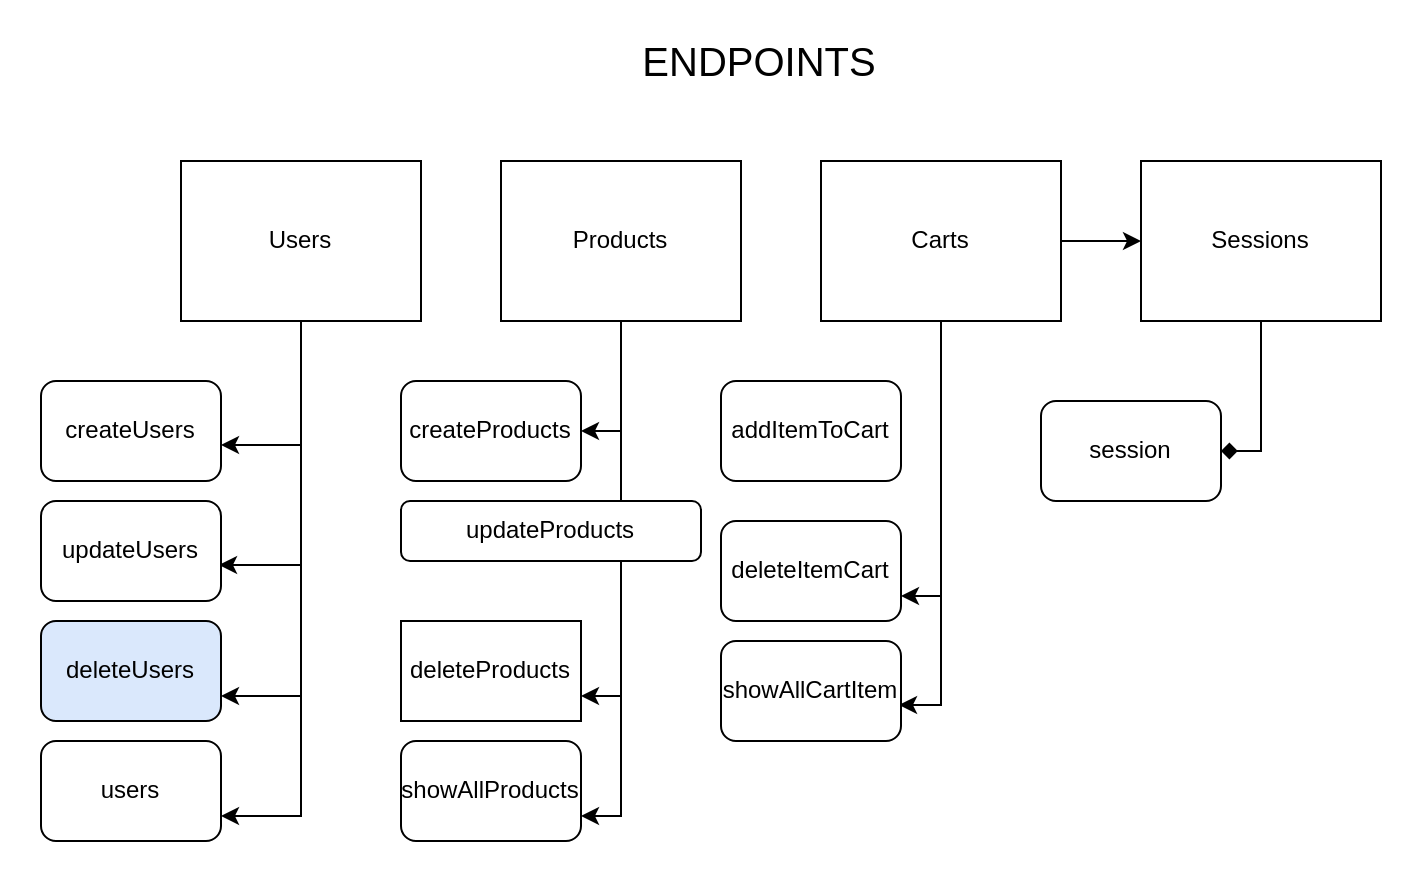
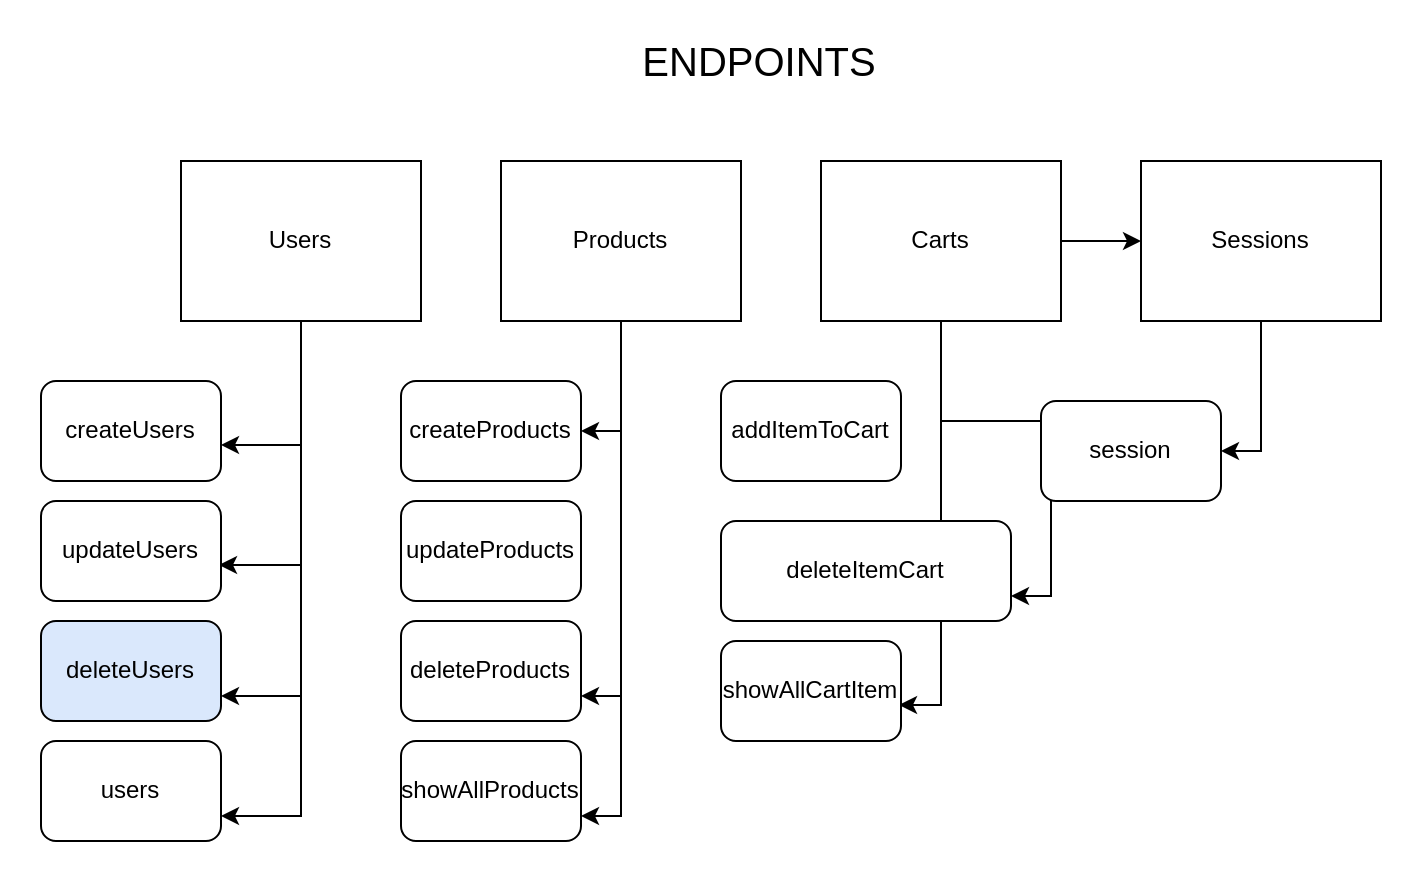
edge "Sessions" -> "session": arrowhead diamond -> classic
node "updateProducts": size 300x60 -> 180x100
node "deleteItemCart": size 180x100 -> 290x100
node "deleteProducts": shape rectangle -> rounded rectangle
